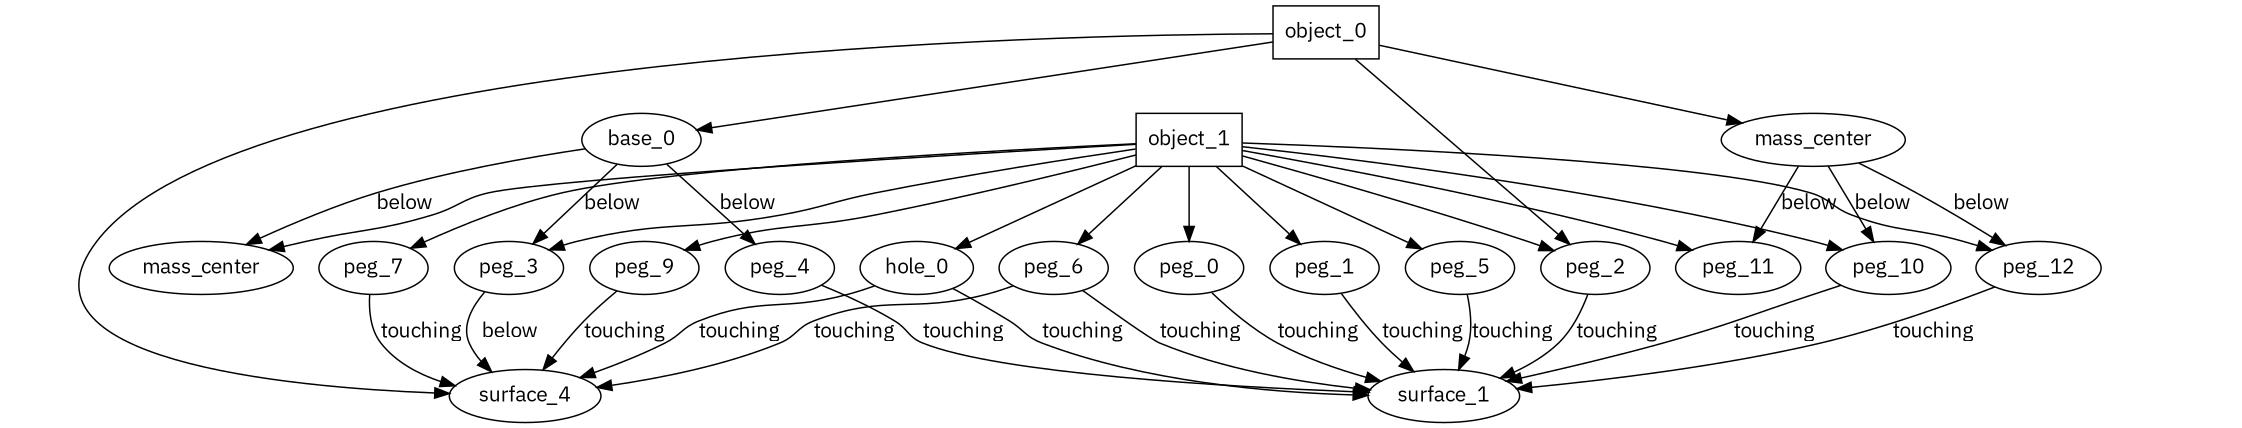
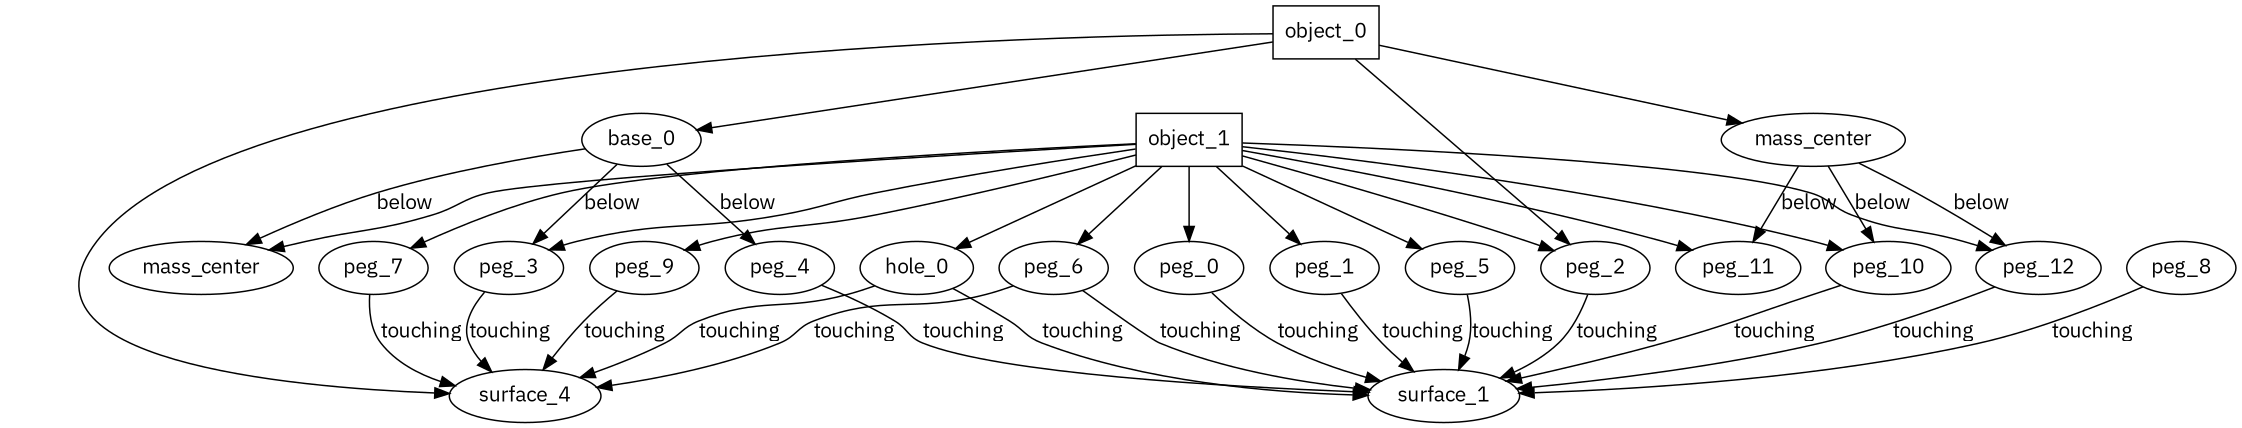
node "peg_8": added
edge "peg_3" -> "surface_4": label "below" -> "touching"
